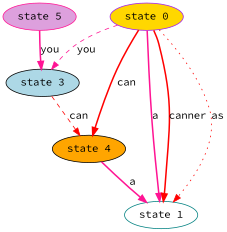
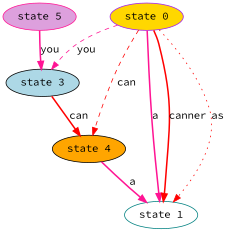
edge "state 0" -> "state 4": style bold -> dashed
edge "state 3" -> "state 4": style dashed -> bold
